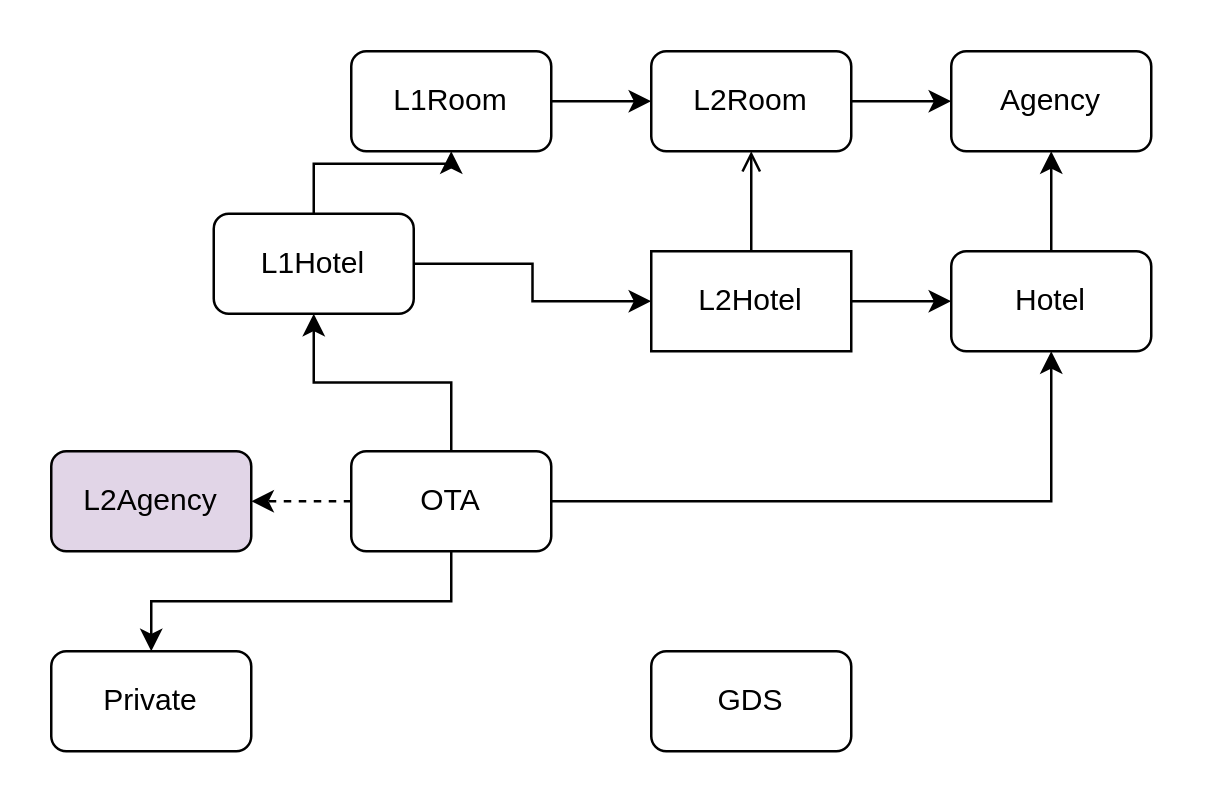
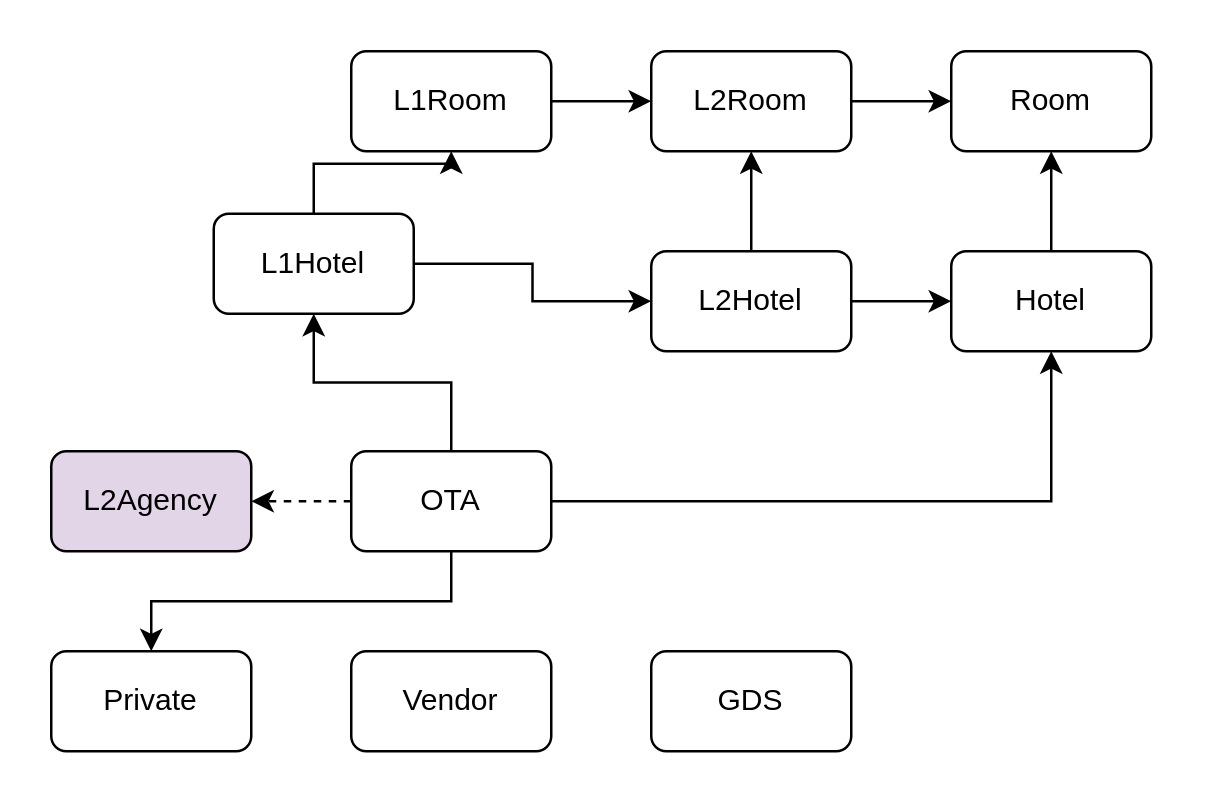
node "Agency": label "Agency" -> "Room"
edge "L2Hotel" -> "L2Room": arrowhead open -> classic
node "L2Hotel": shape rectangle -> rounded rectangle
node "Vendor": added
